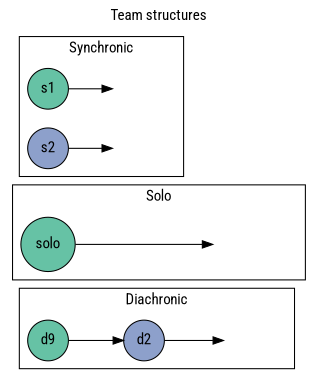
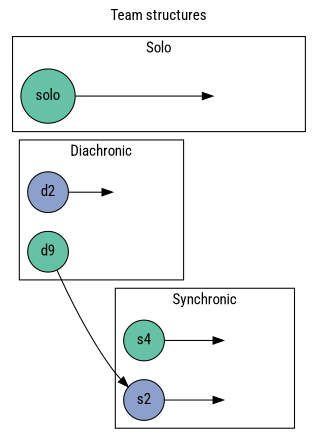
node "s1": label "s1" -> "s4"
edge "d9" -> "d2": now "d9" -> "s2"
